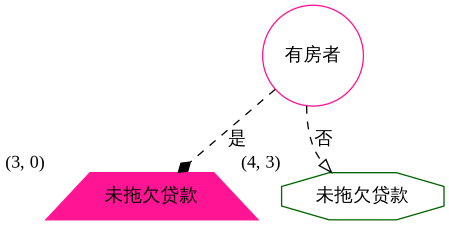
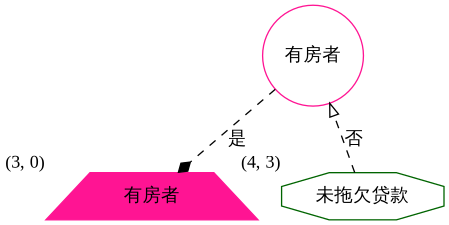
edge "有房者" -> "未拖欠贷款 (4, 3)": reversed
node "未拖欠贷款 (3, 0)": label "未拖欠贷款 (3, 0)" -> "有房者 (3, 0)"
